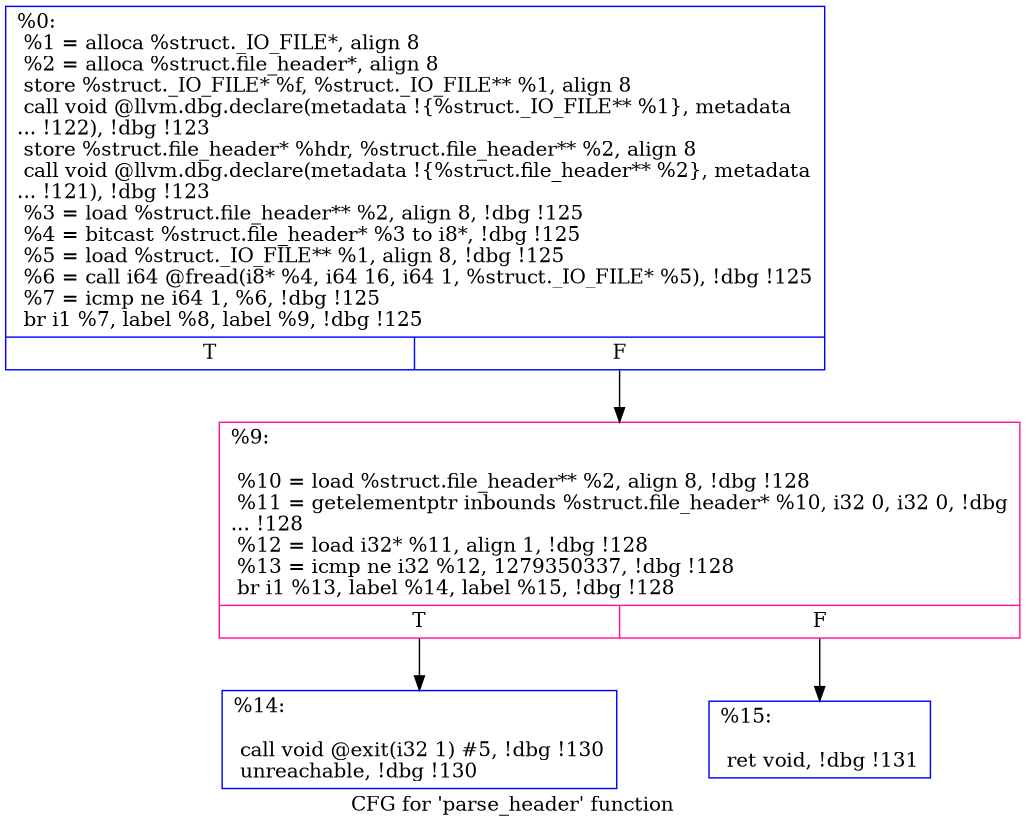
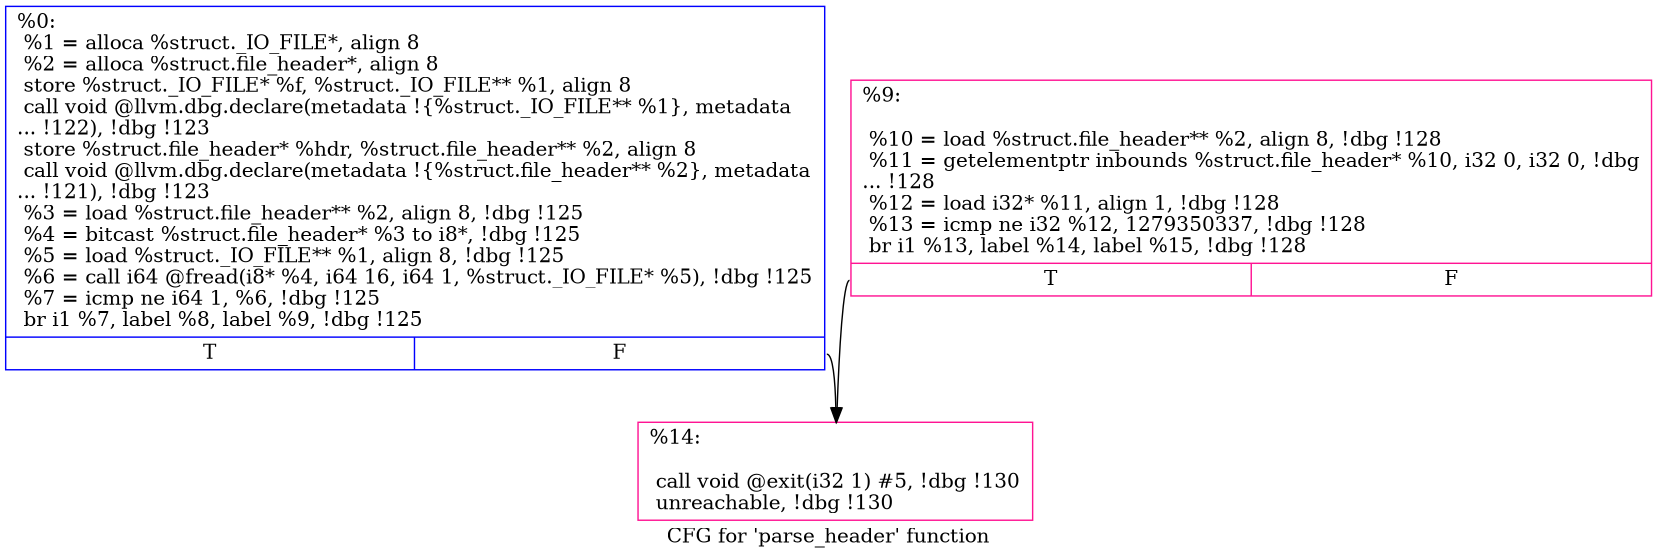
edge "%0:" -> "%9:": now "%0:" -> "%14:"
node "%14:": color blue -> deeppink
node "%15:": removed
